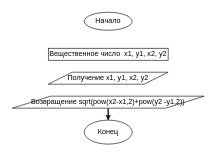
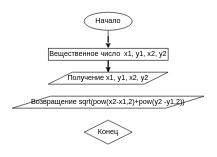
edge "Начало" -> "Вещественное число x1, y1, x2, y2": added
edge "Вещественное число x1, y1, x2, y2" -> "Получение x1, y1, x2, y2": added
edge "Возвращение sqrt(pow(x2-x1,2)+pow(y2 -y1,2))" -> "Конец": removed
node "Конец": shape ellipse -> diamond
